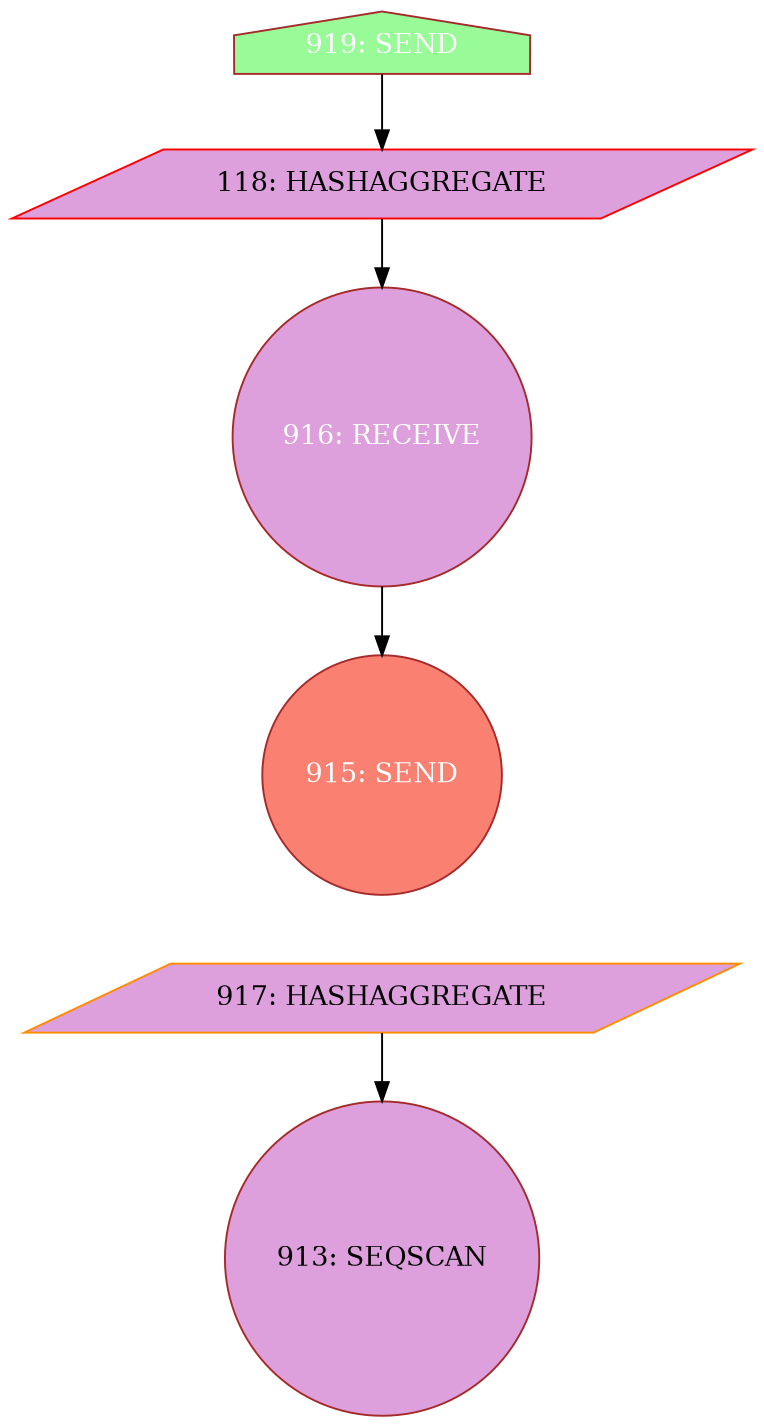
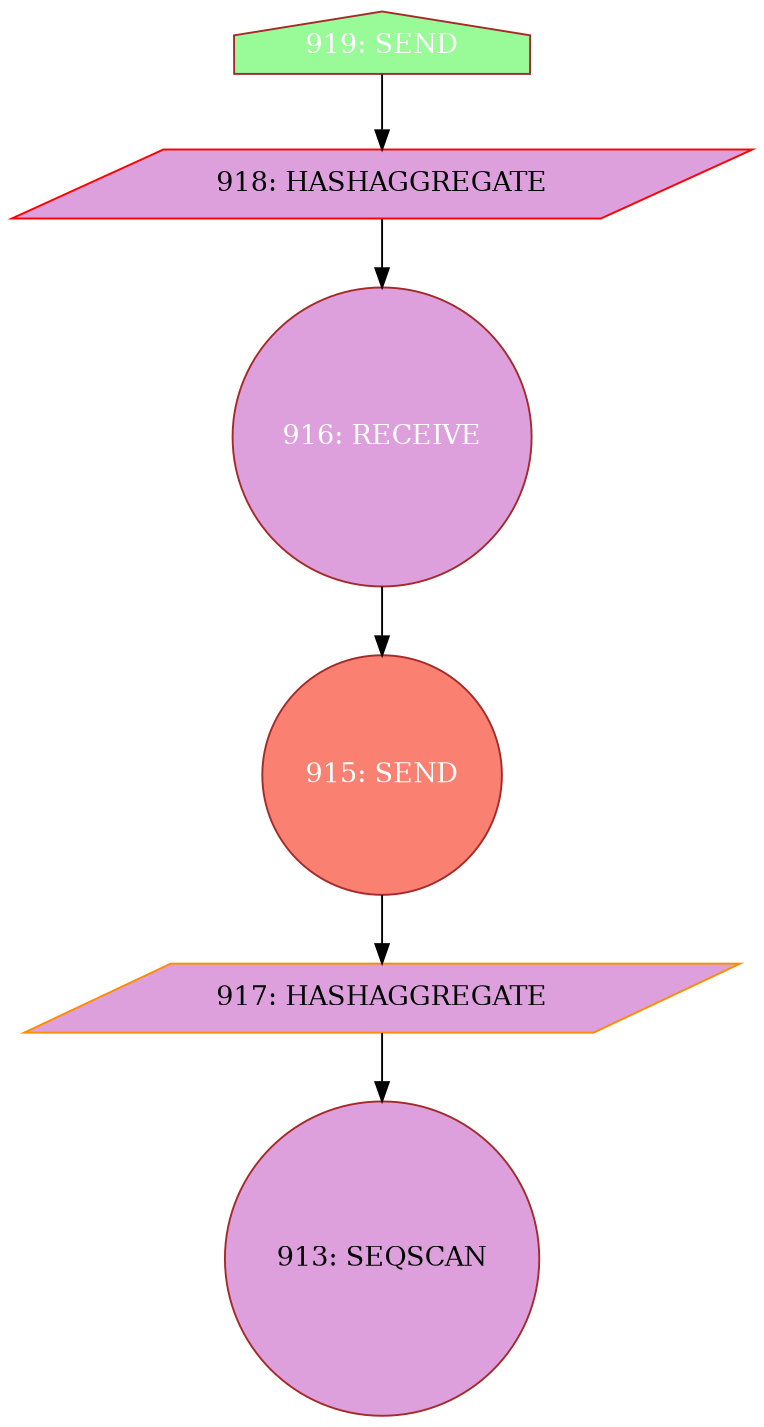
node "118: HASHAGGREGATE": label "118: HASHAGGREGATE" -> "918: HASHAGGREGATE"
edge "915: SEND" -> "917: HASHAGGREGATE": added
